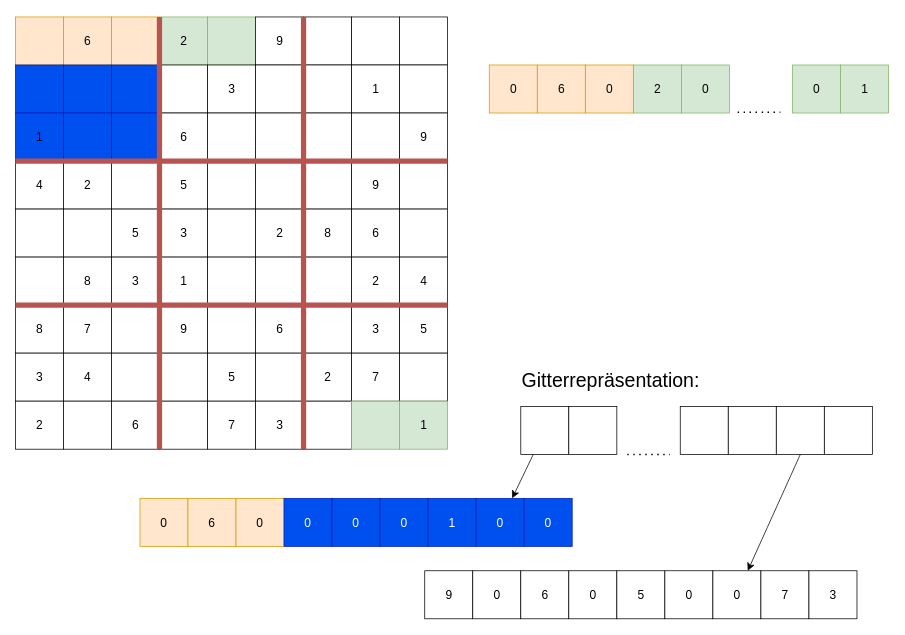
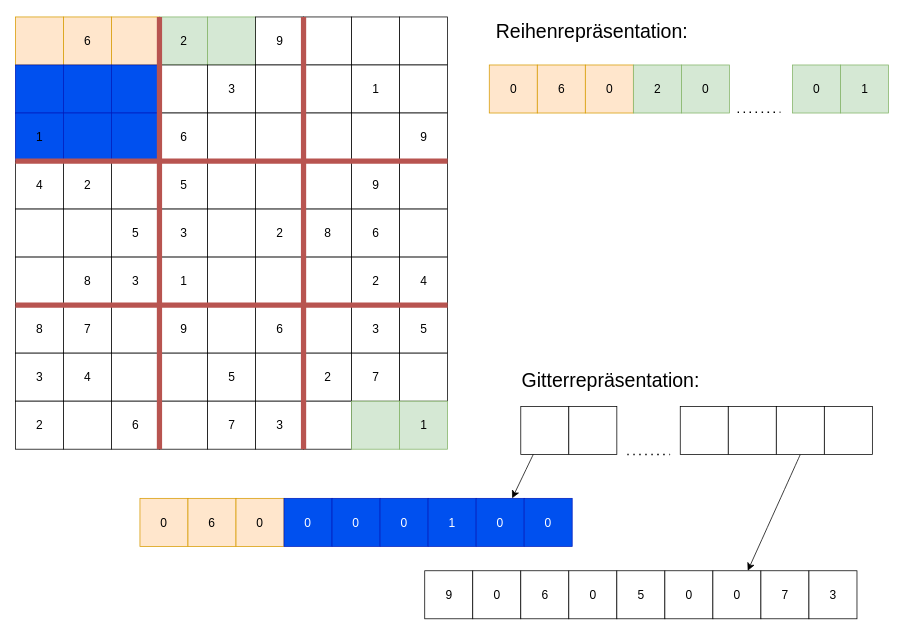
node "Reihenrepräsentation:": added
